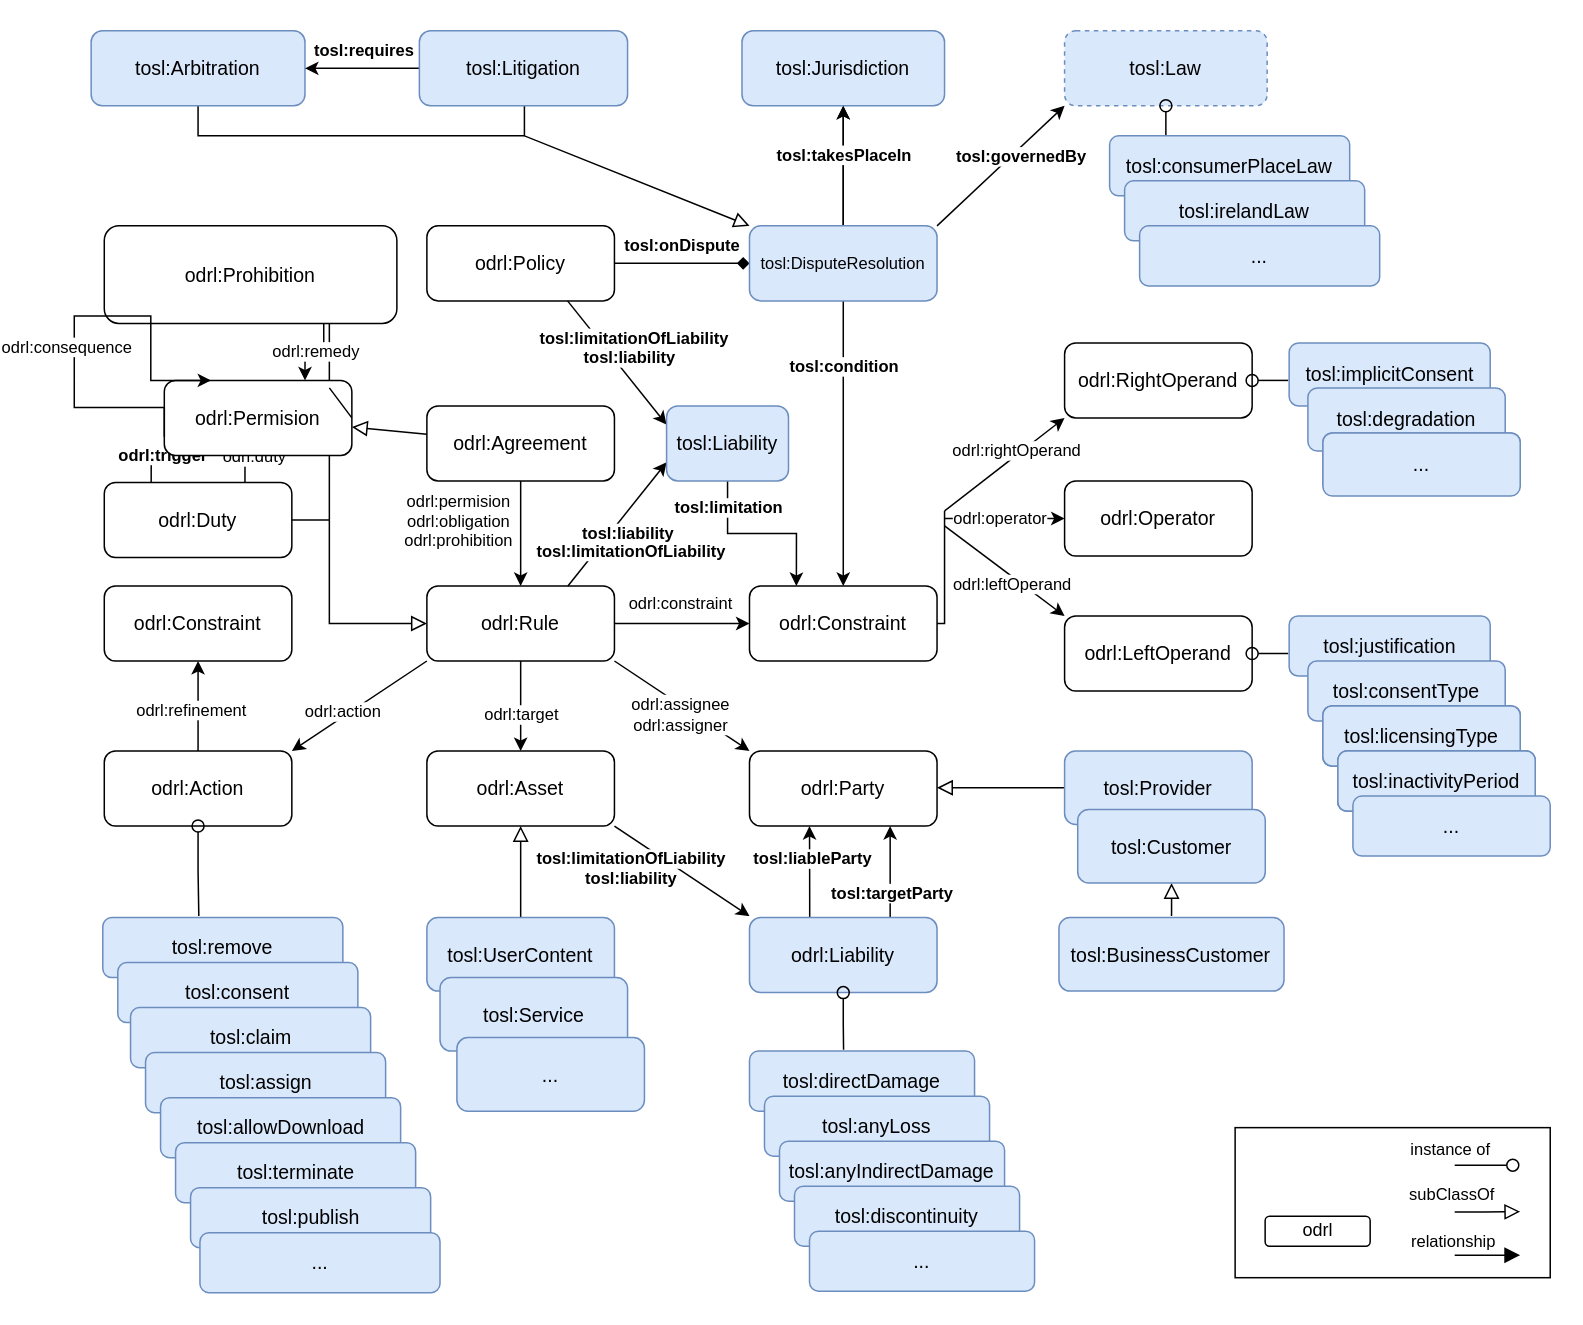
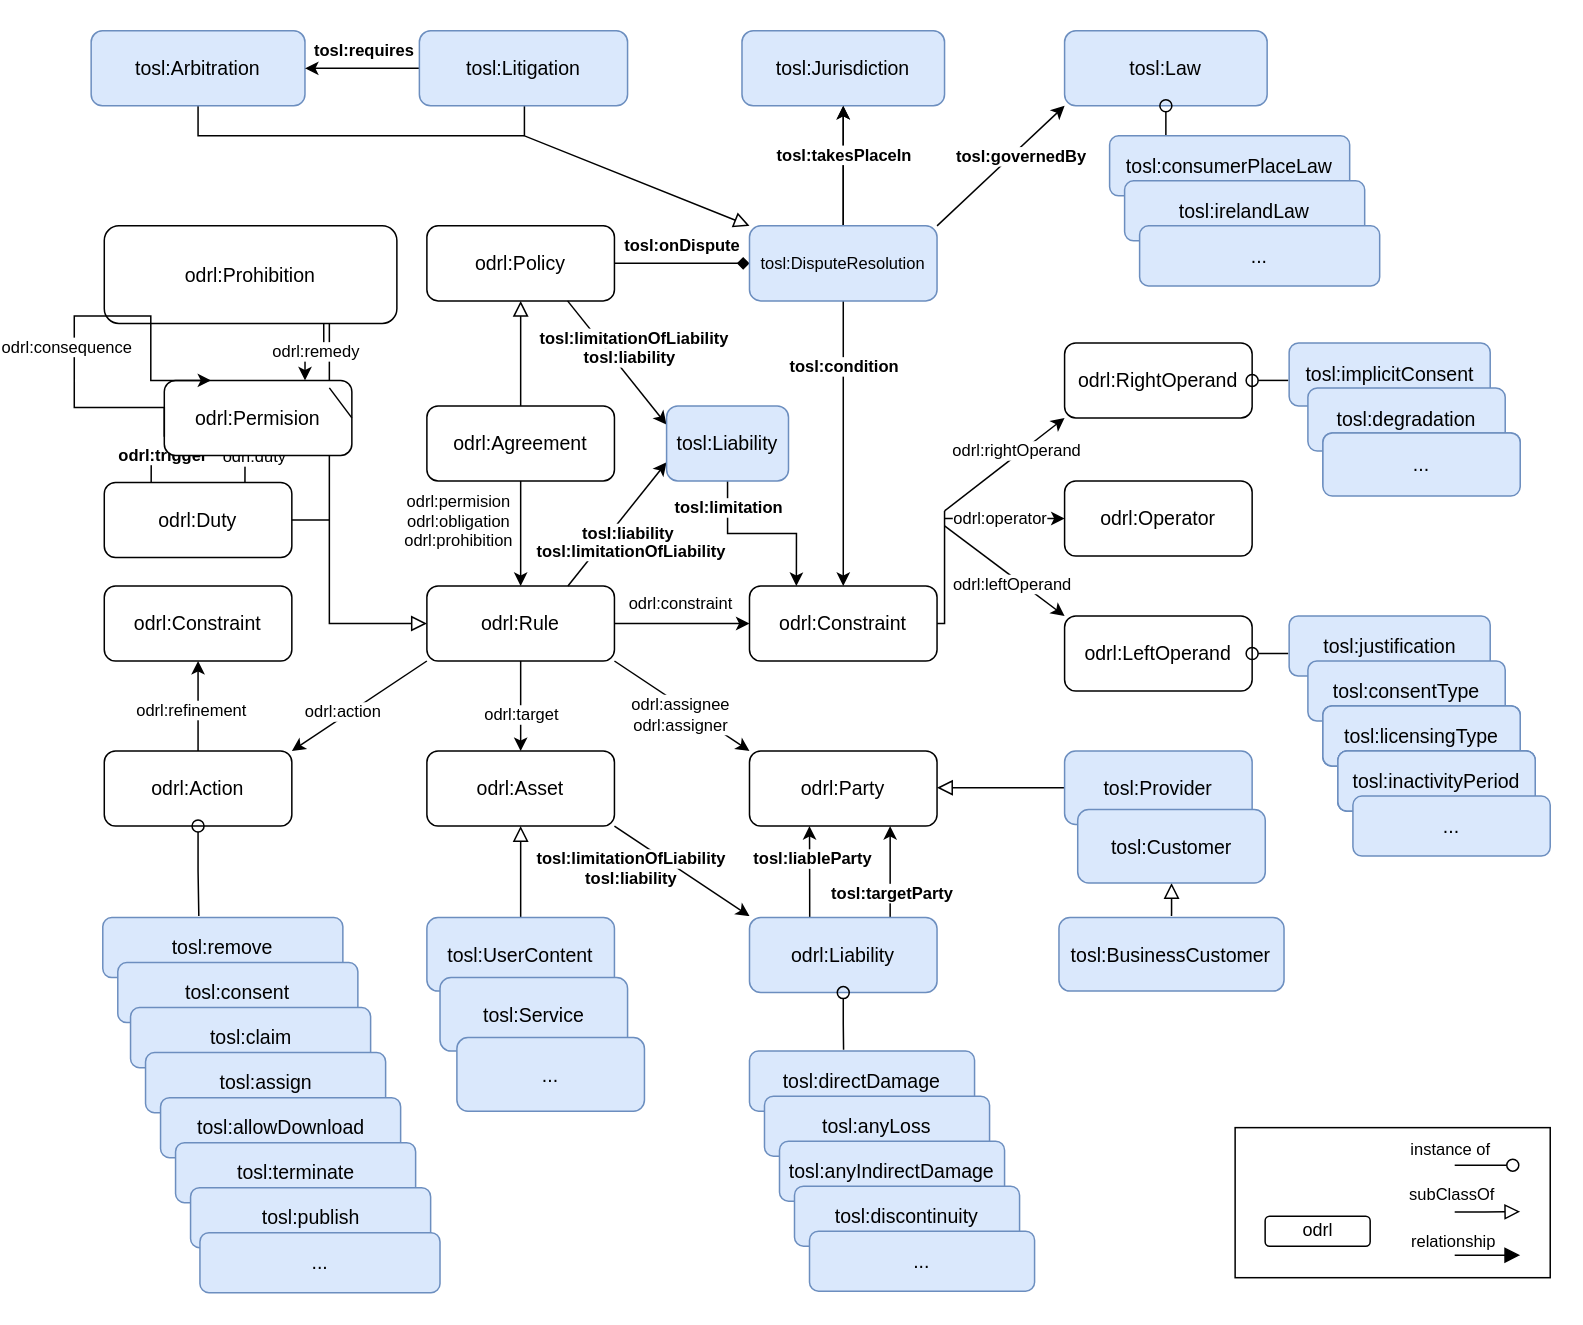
node "tosl:Law": style dashed -> solid
edge "odrl:Agreement" -> "odrl:Permision": now "odrl:Agreement" -> "odrl:Policy"
